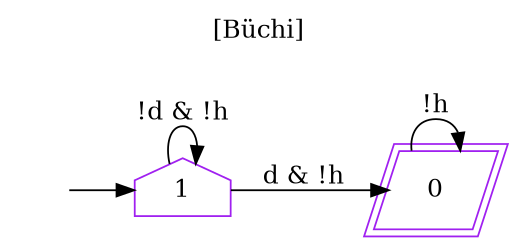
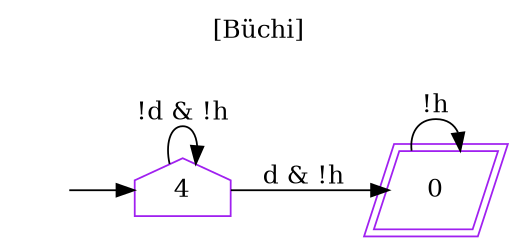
node "1": label "1" -> "4"
